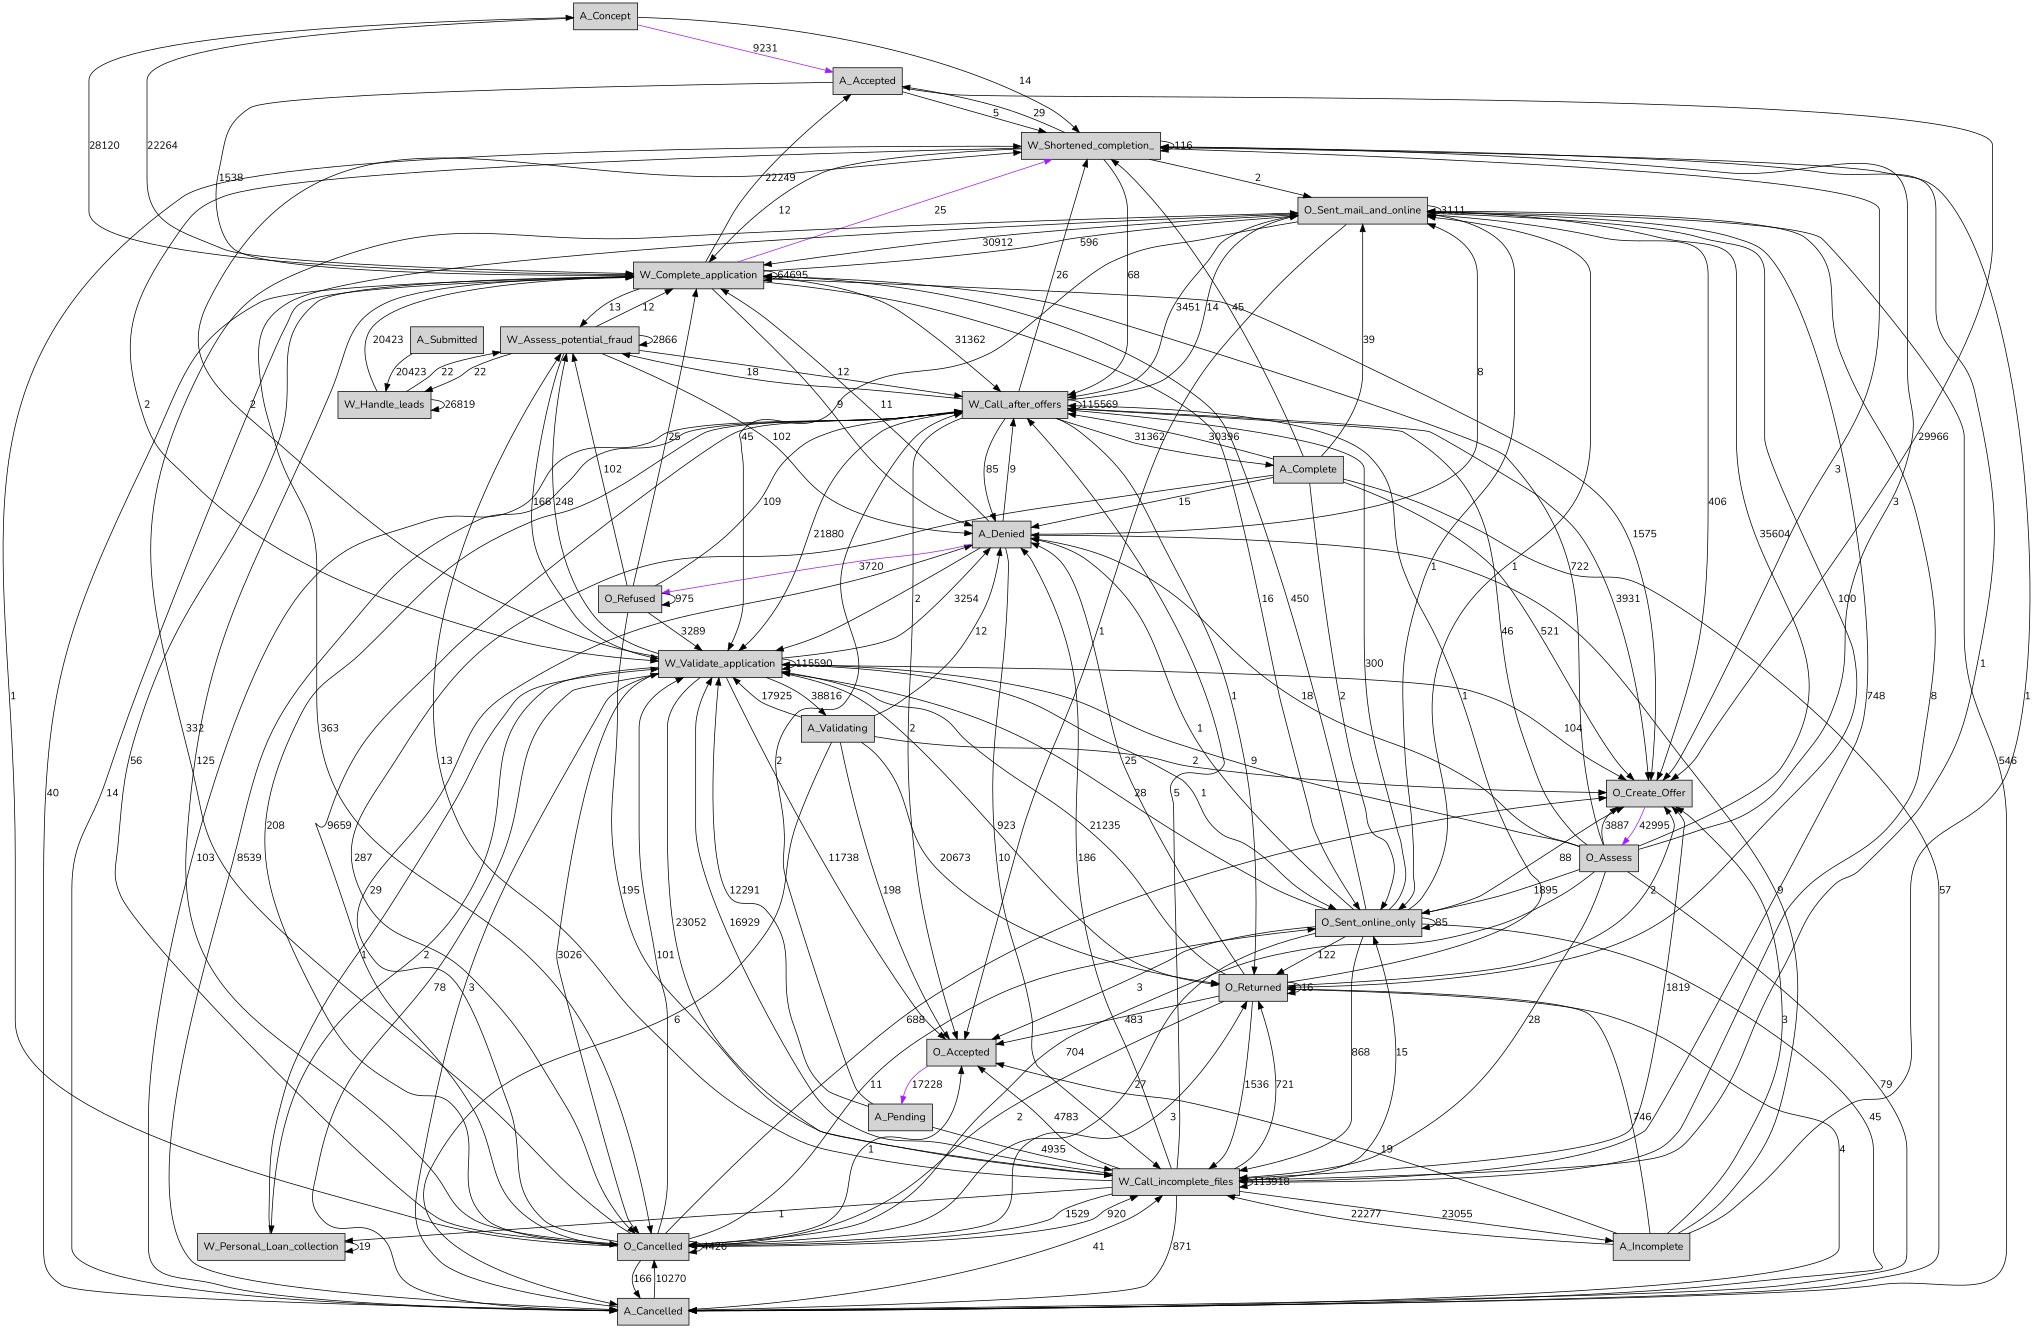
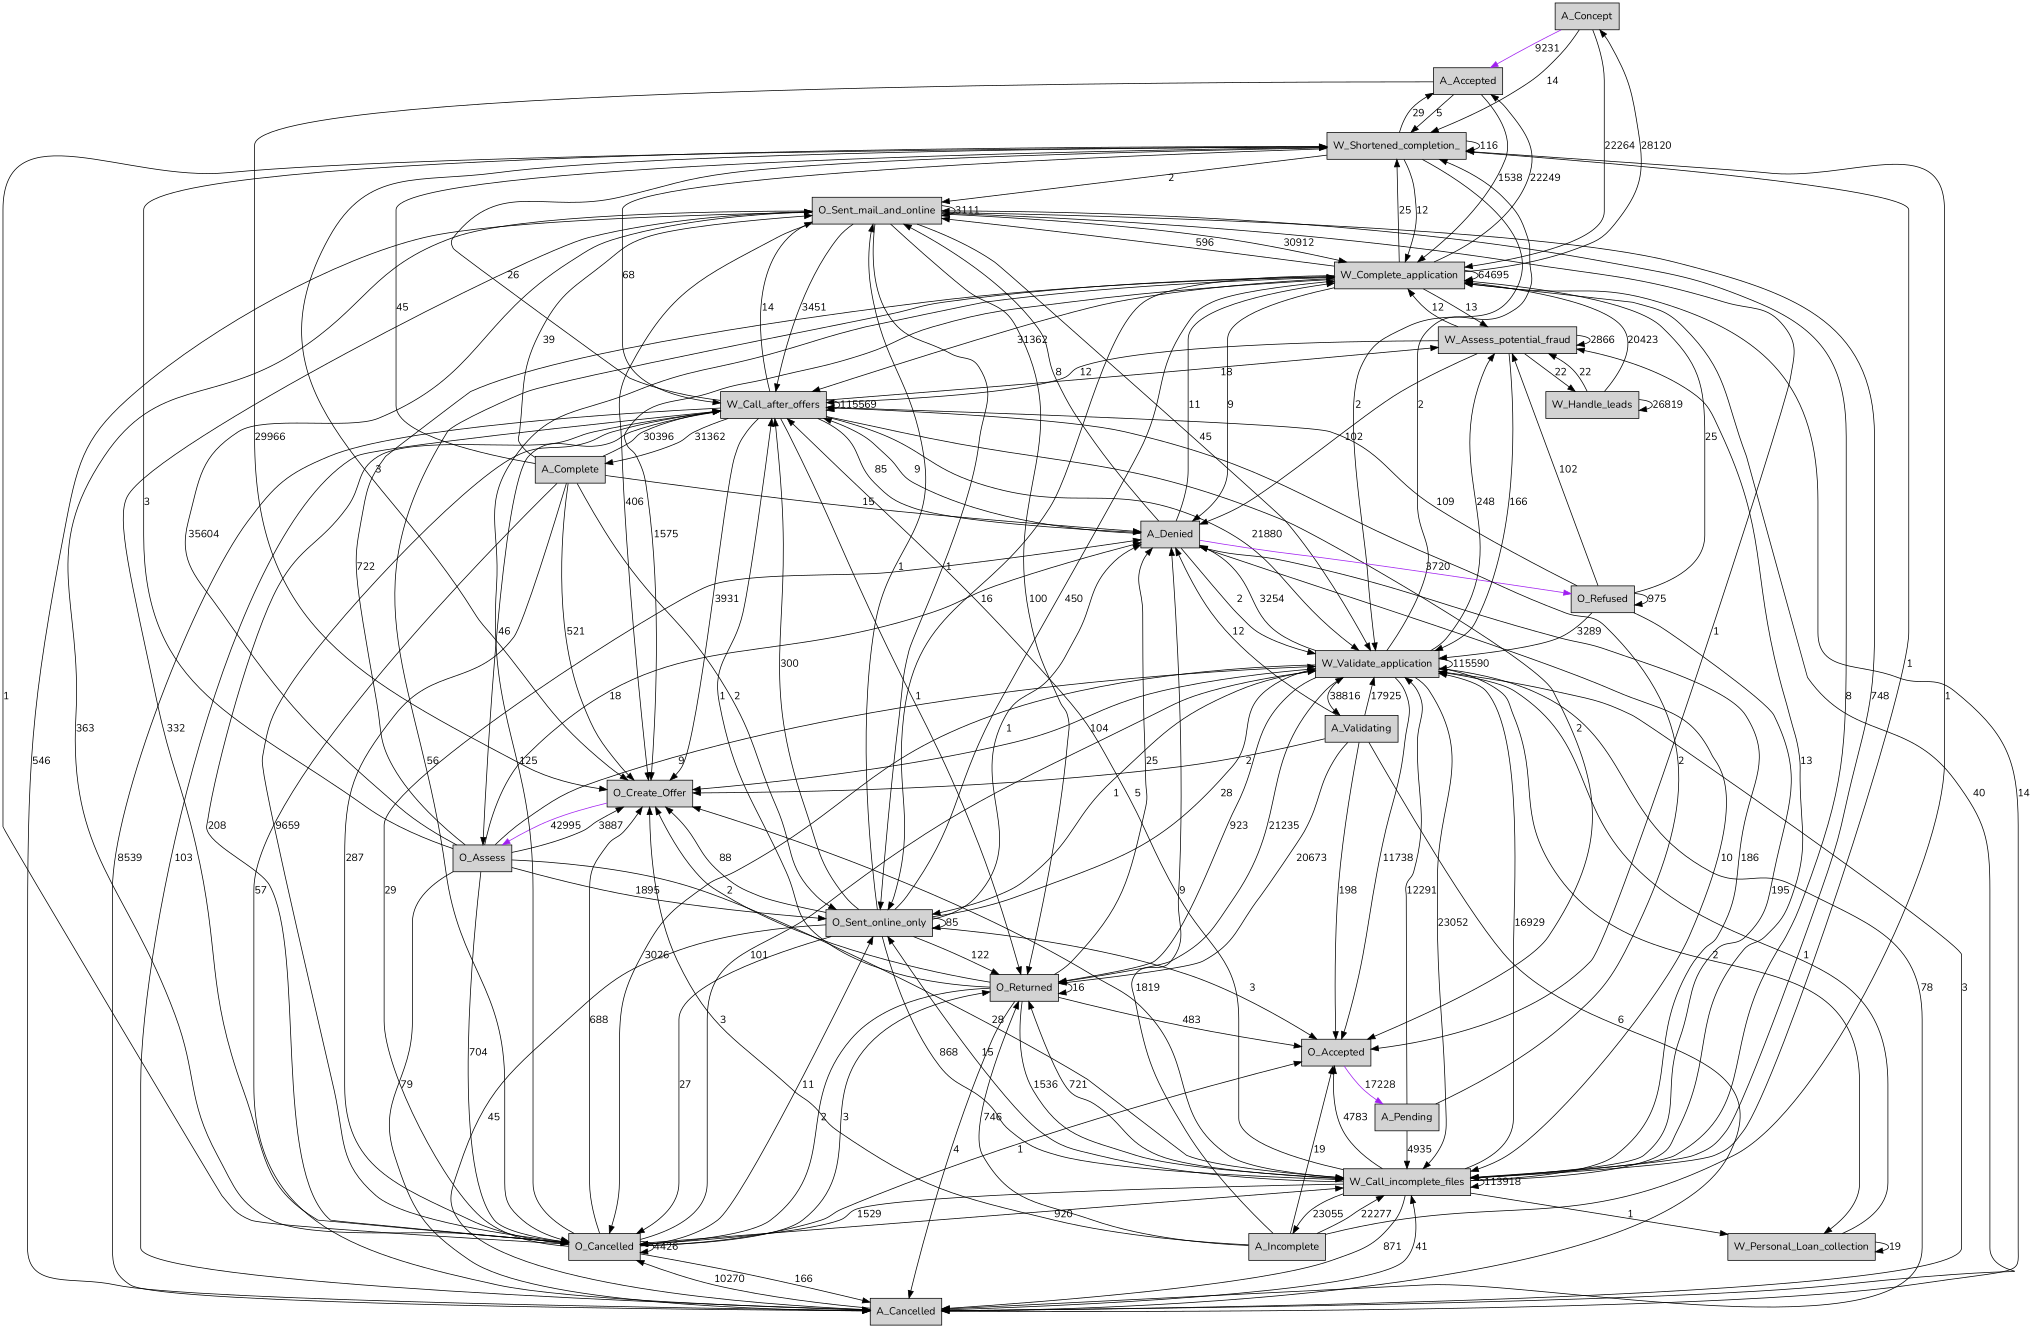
edge "W_Complete_application" -> "W_Shortened_completion_": color purple -> black
node "A_Submitted": removed
edge "O_Assess" -> "W_Call_after_offers": reversed
